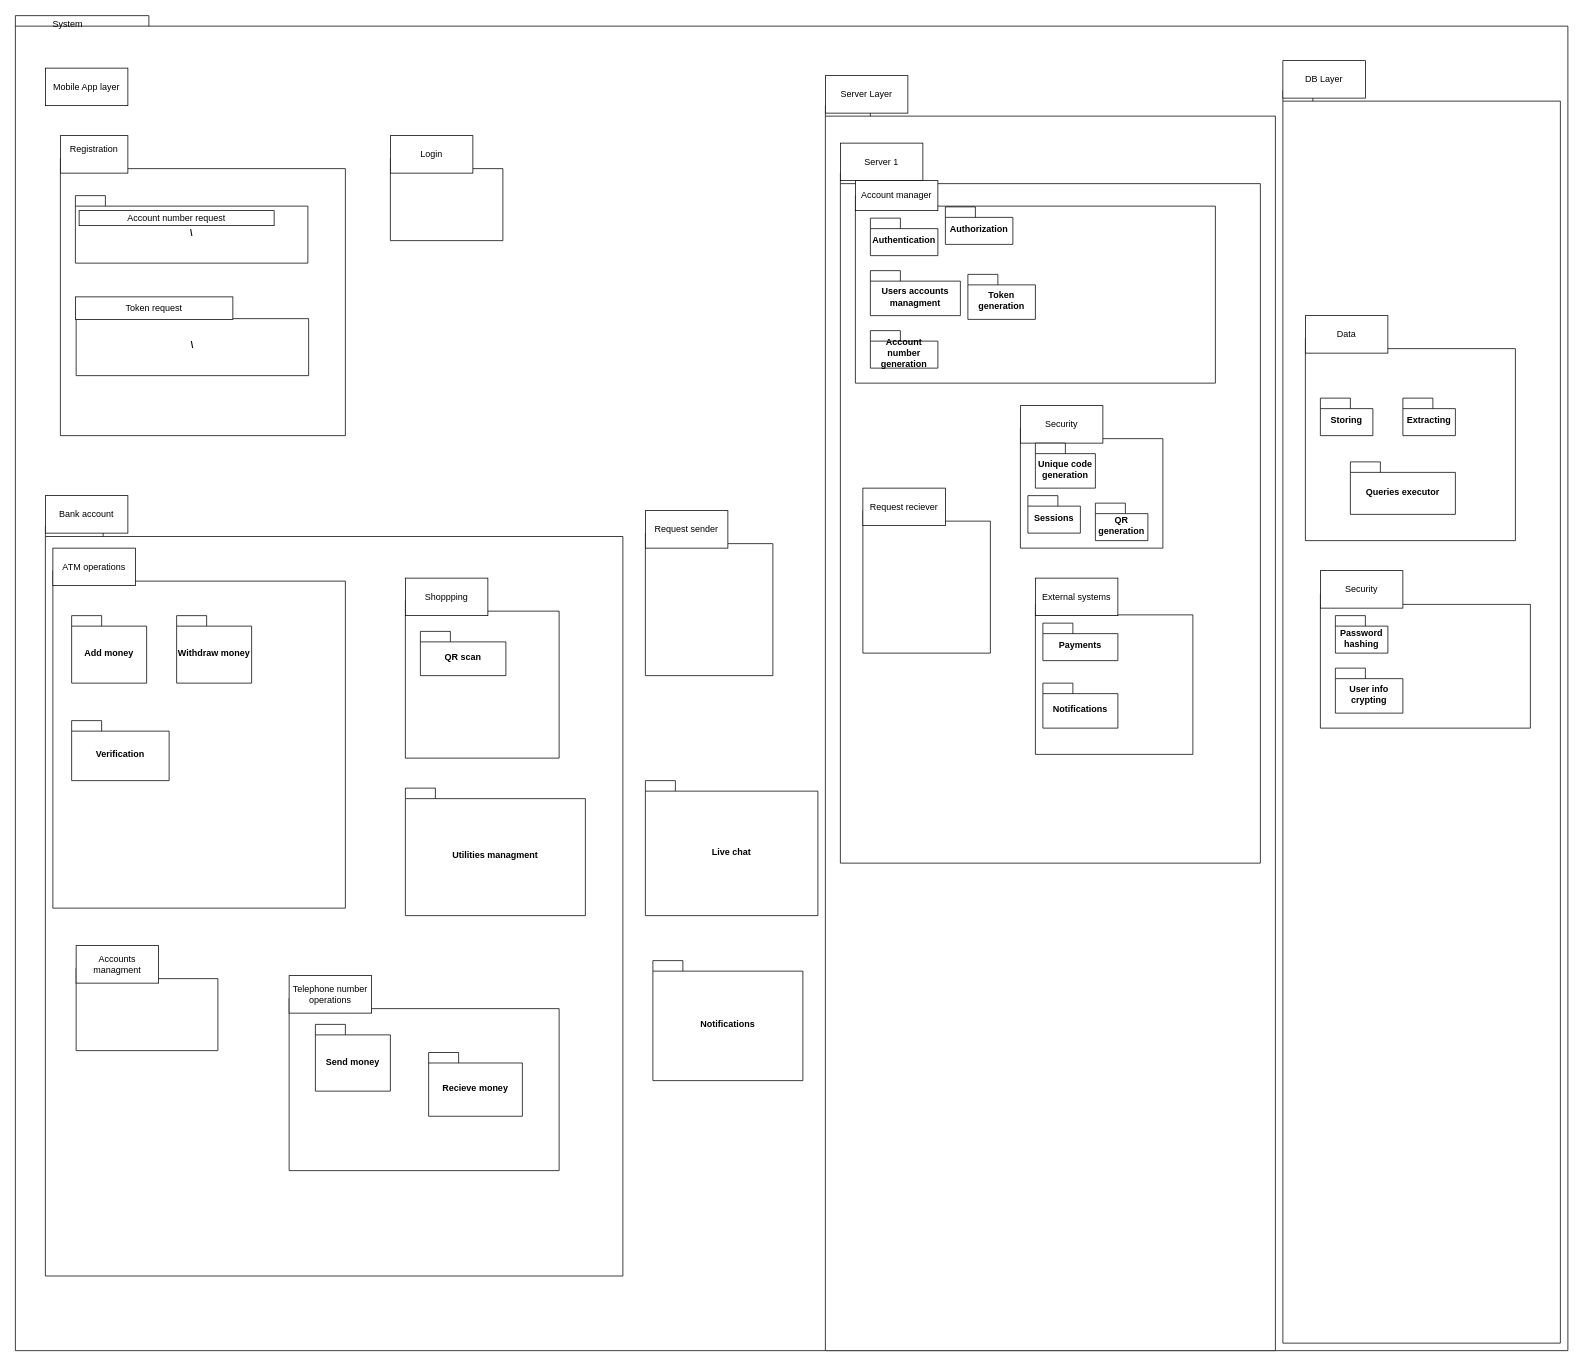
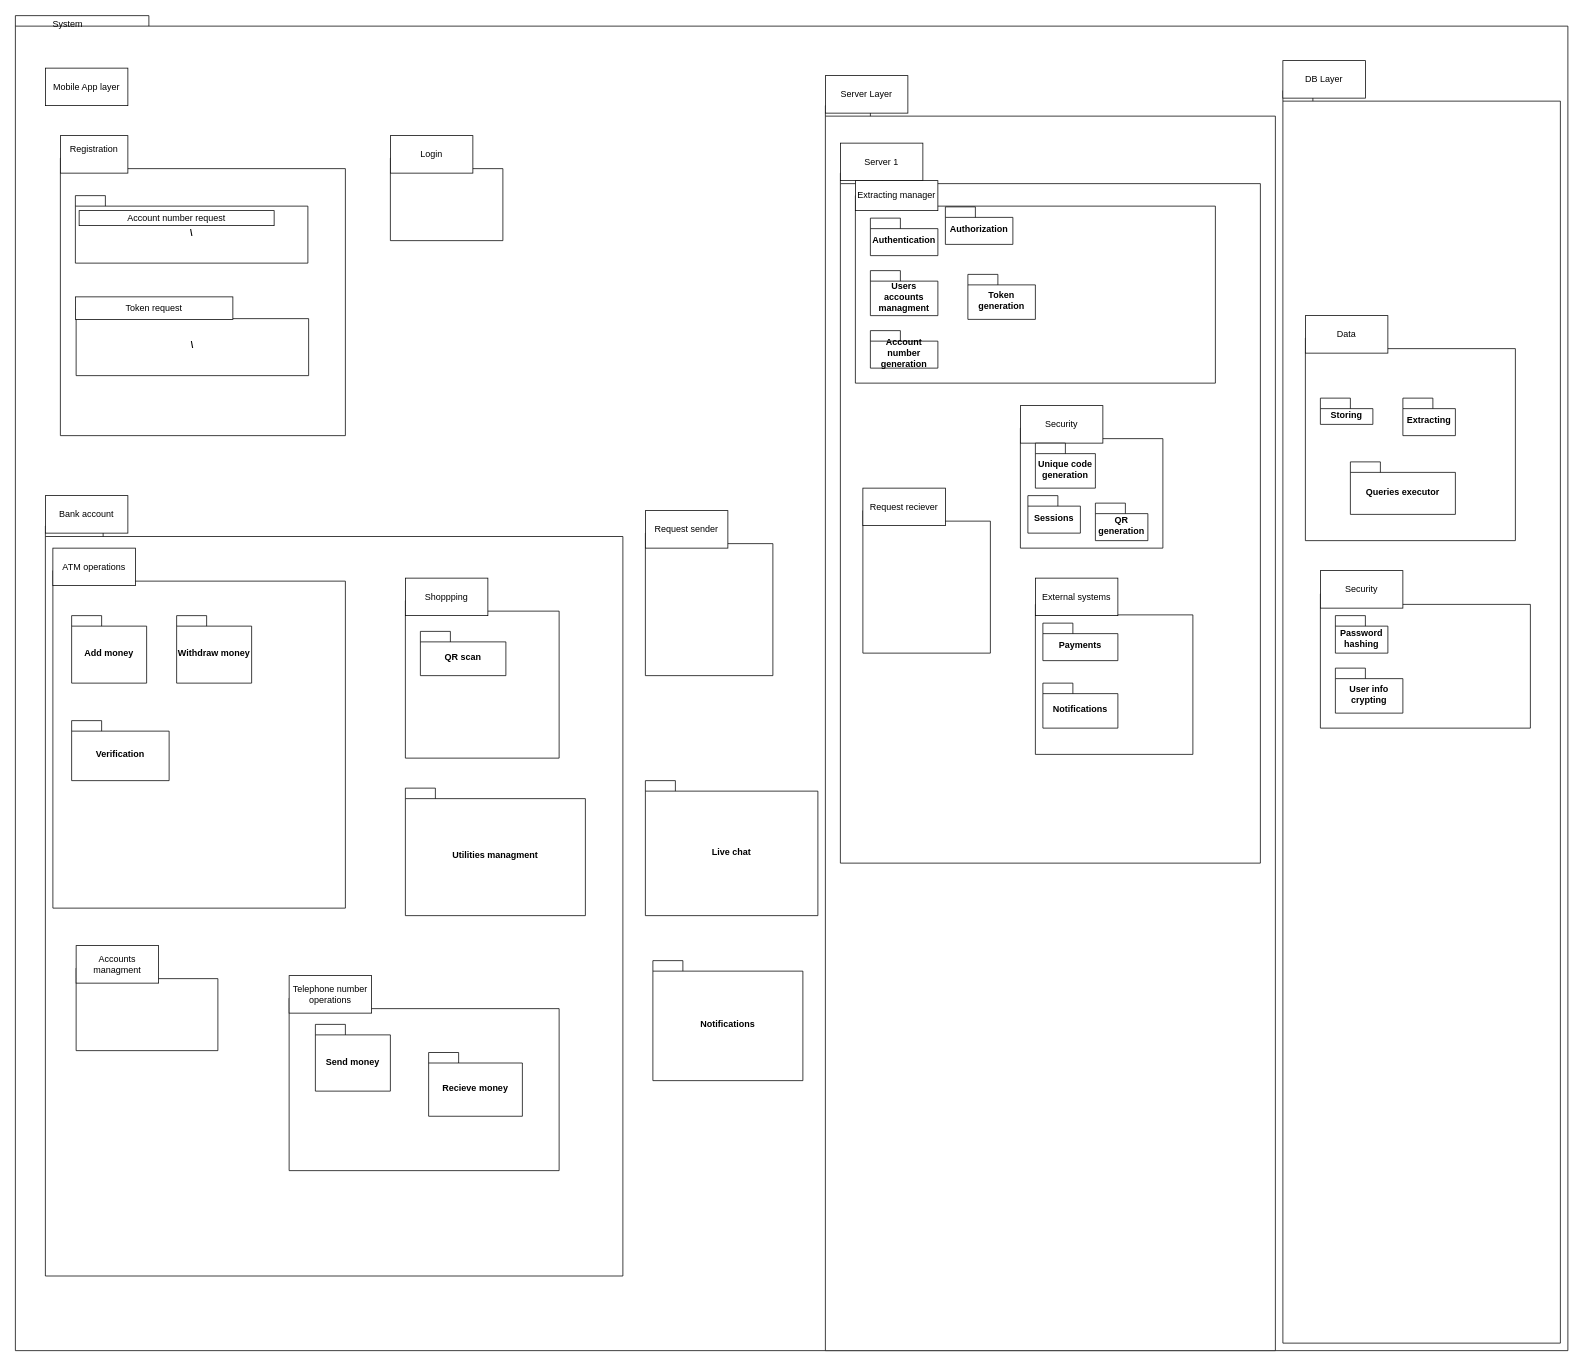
node "Account manager": label "Account manager" -> "Extracting manager"
node "Users accounts managment": size 90x45 -> 68x45
node "Storing": size 53x38 -> 53x26
